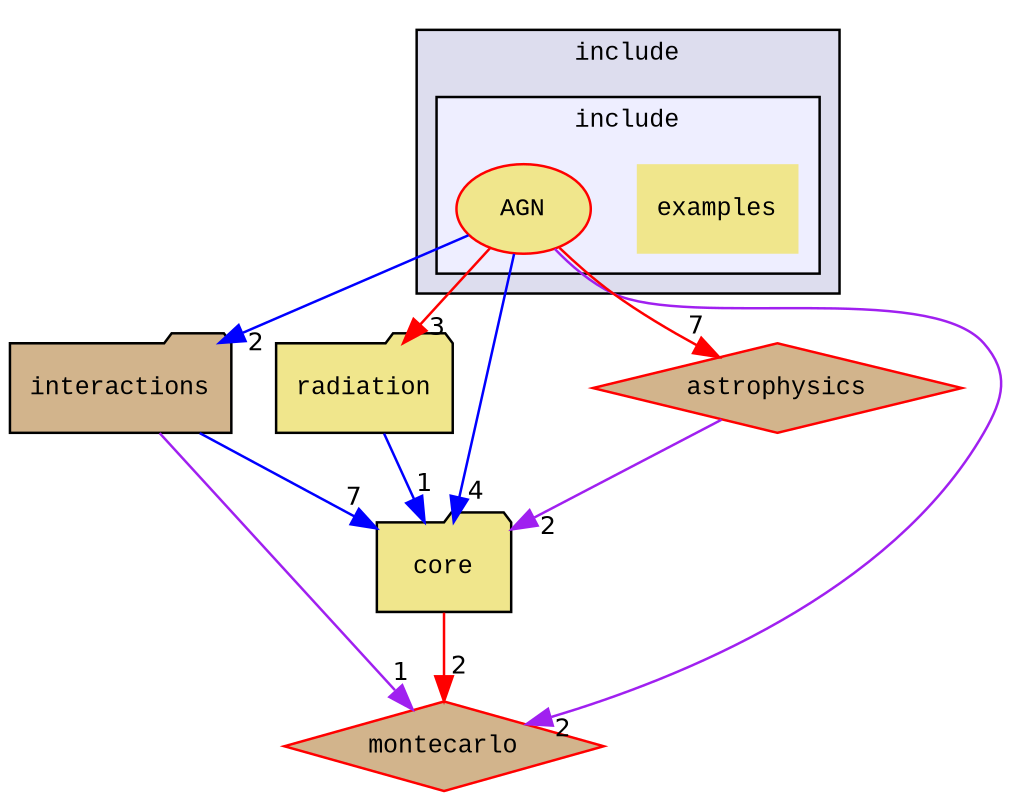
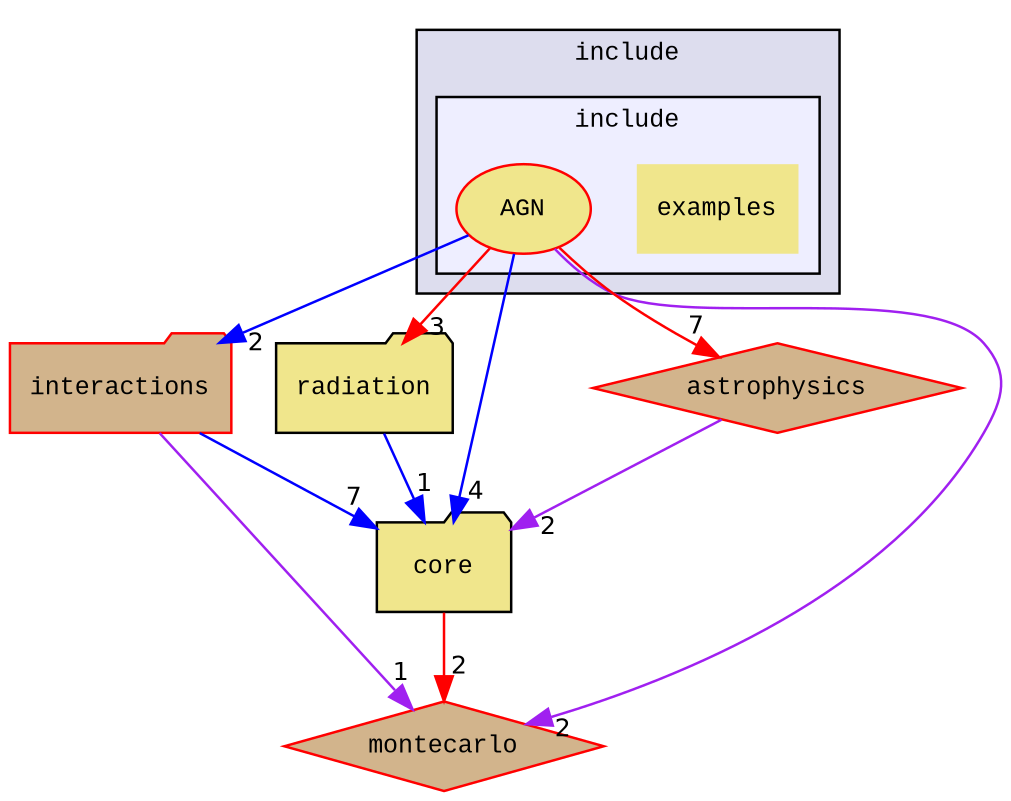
node "interactions": color black -> red
